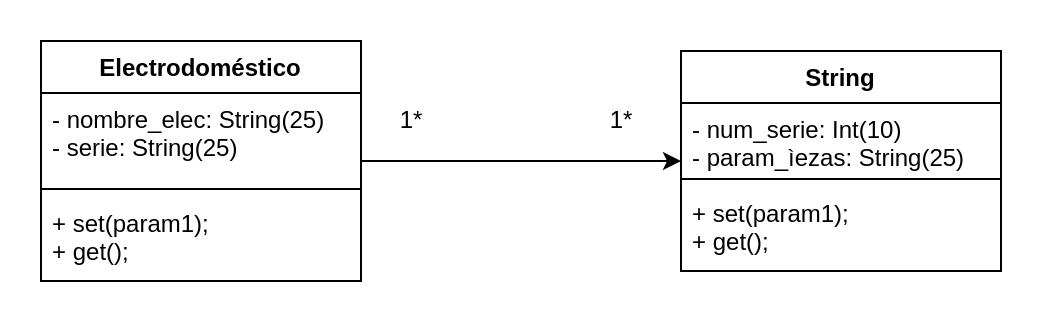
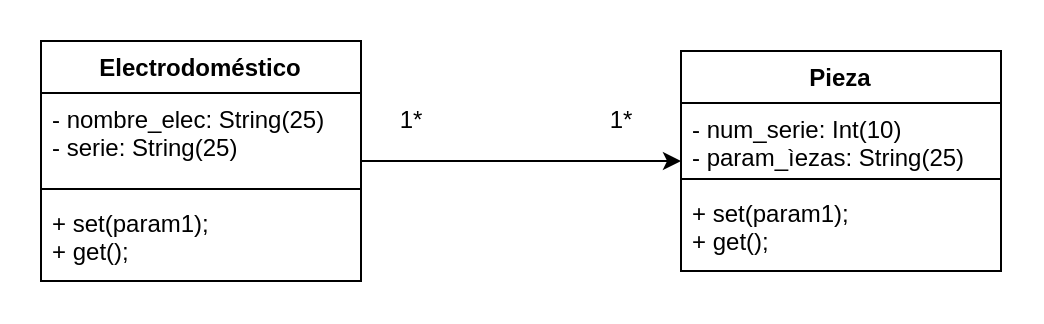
node "String": label "String" -> "Pieza"
